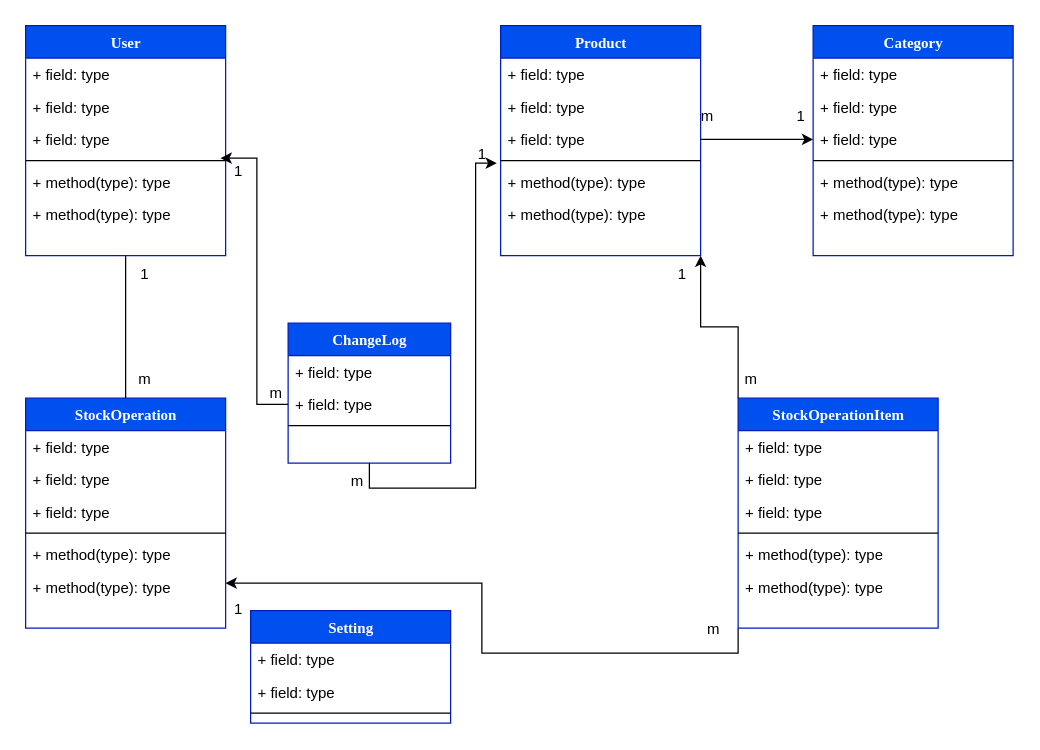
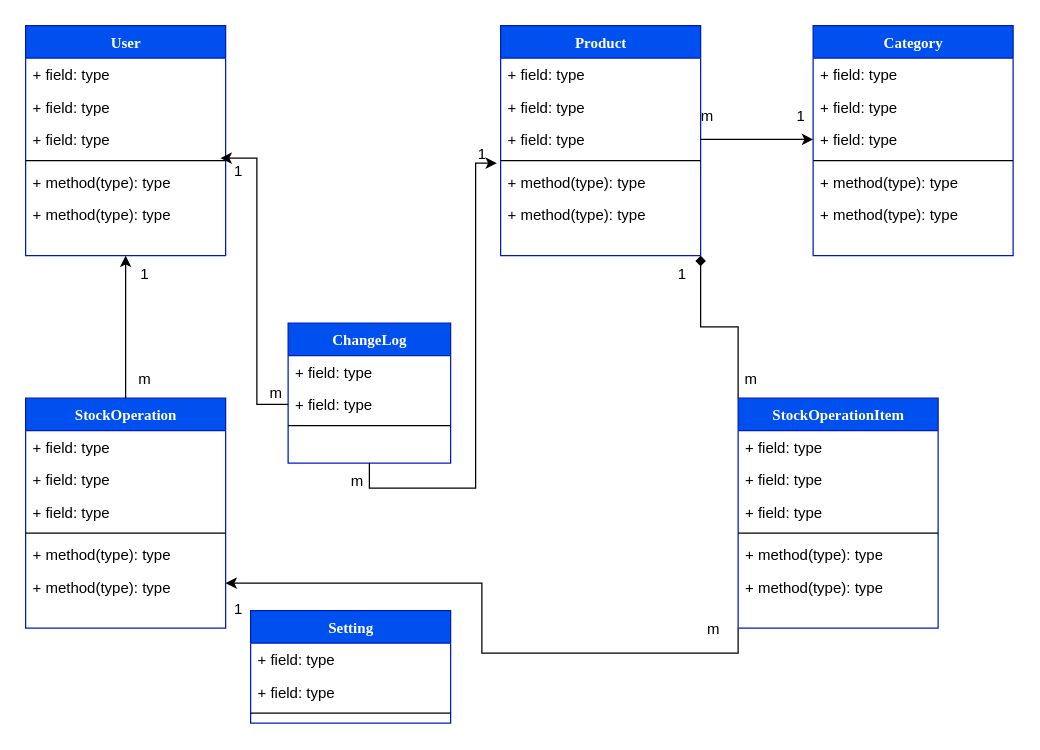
edge "User" -- "StockOperation": arrowhead none -> classic
edge "StockOperationItem" -> "Product": arrowhead classic -> diamond
